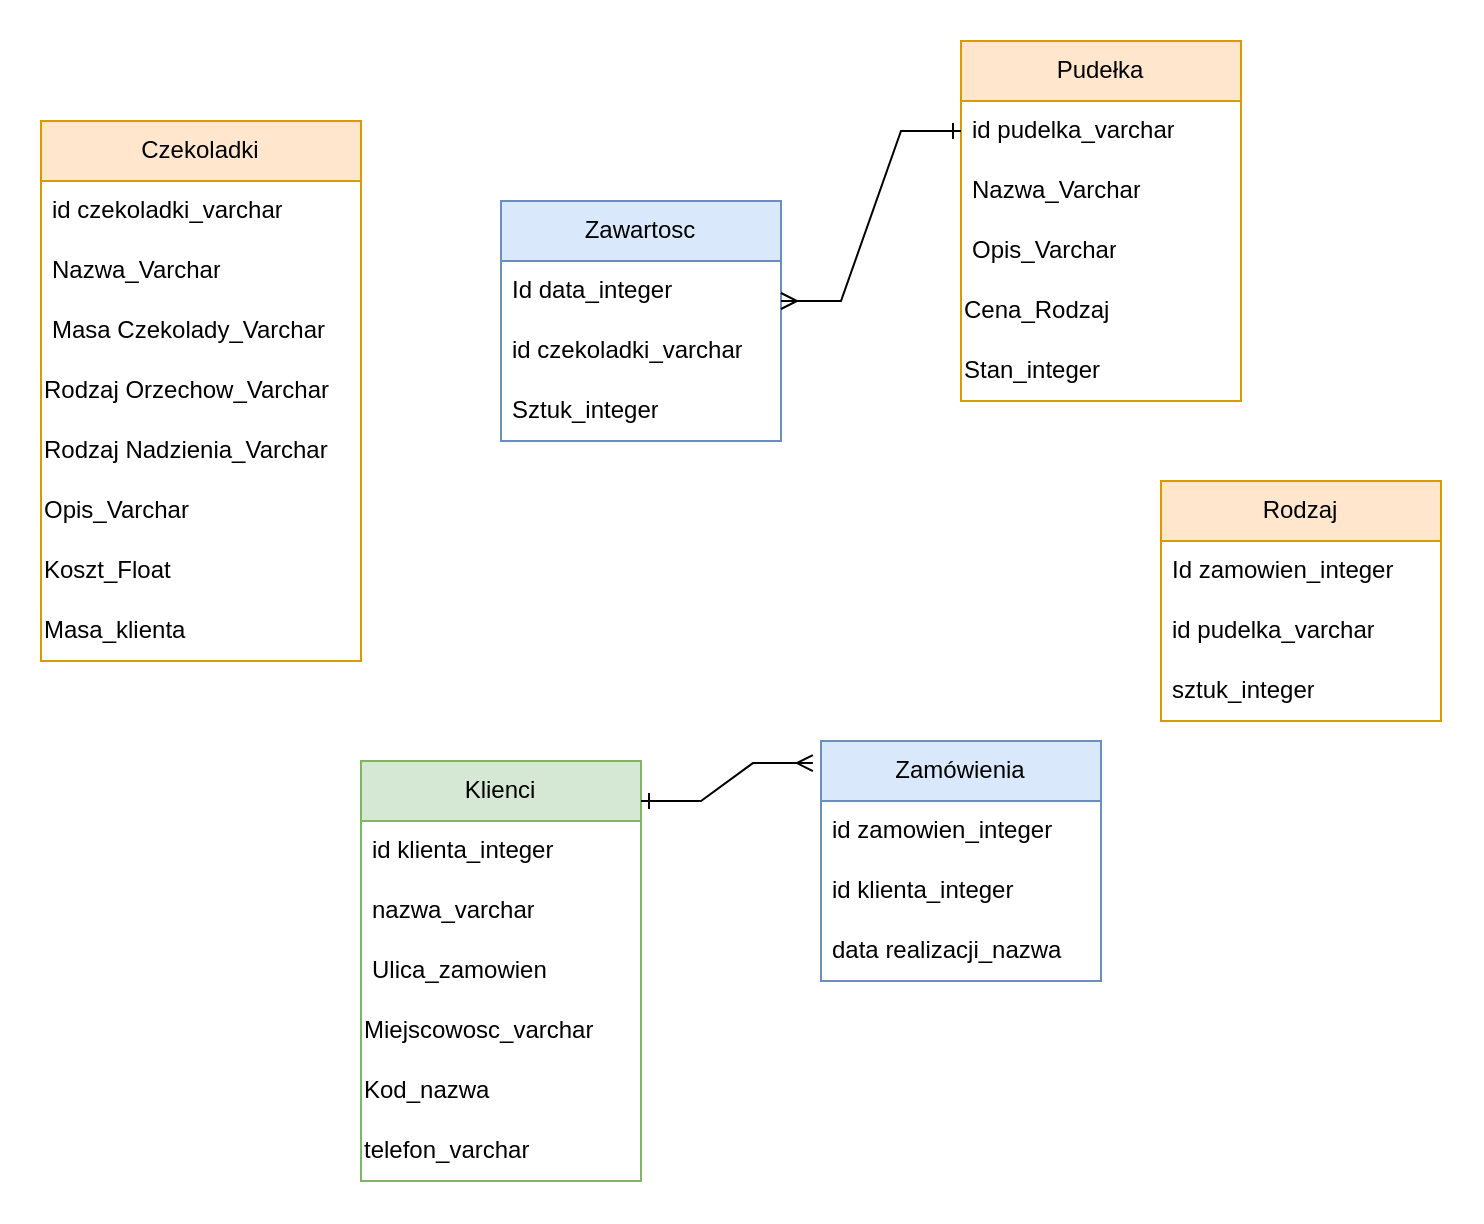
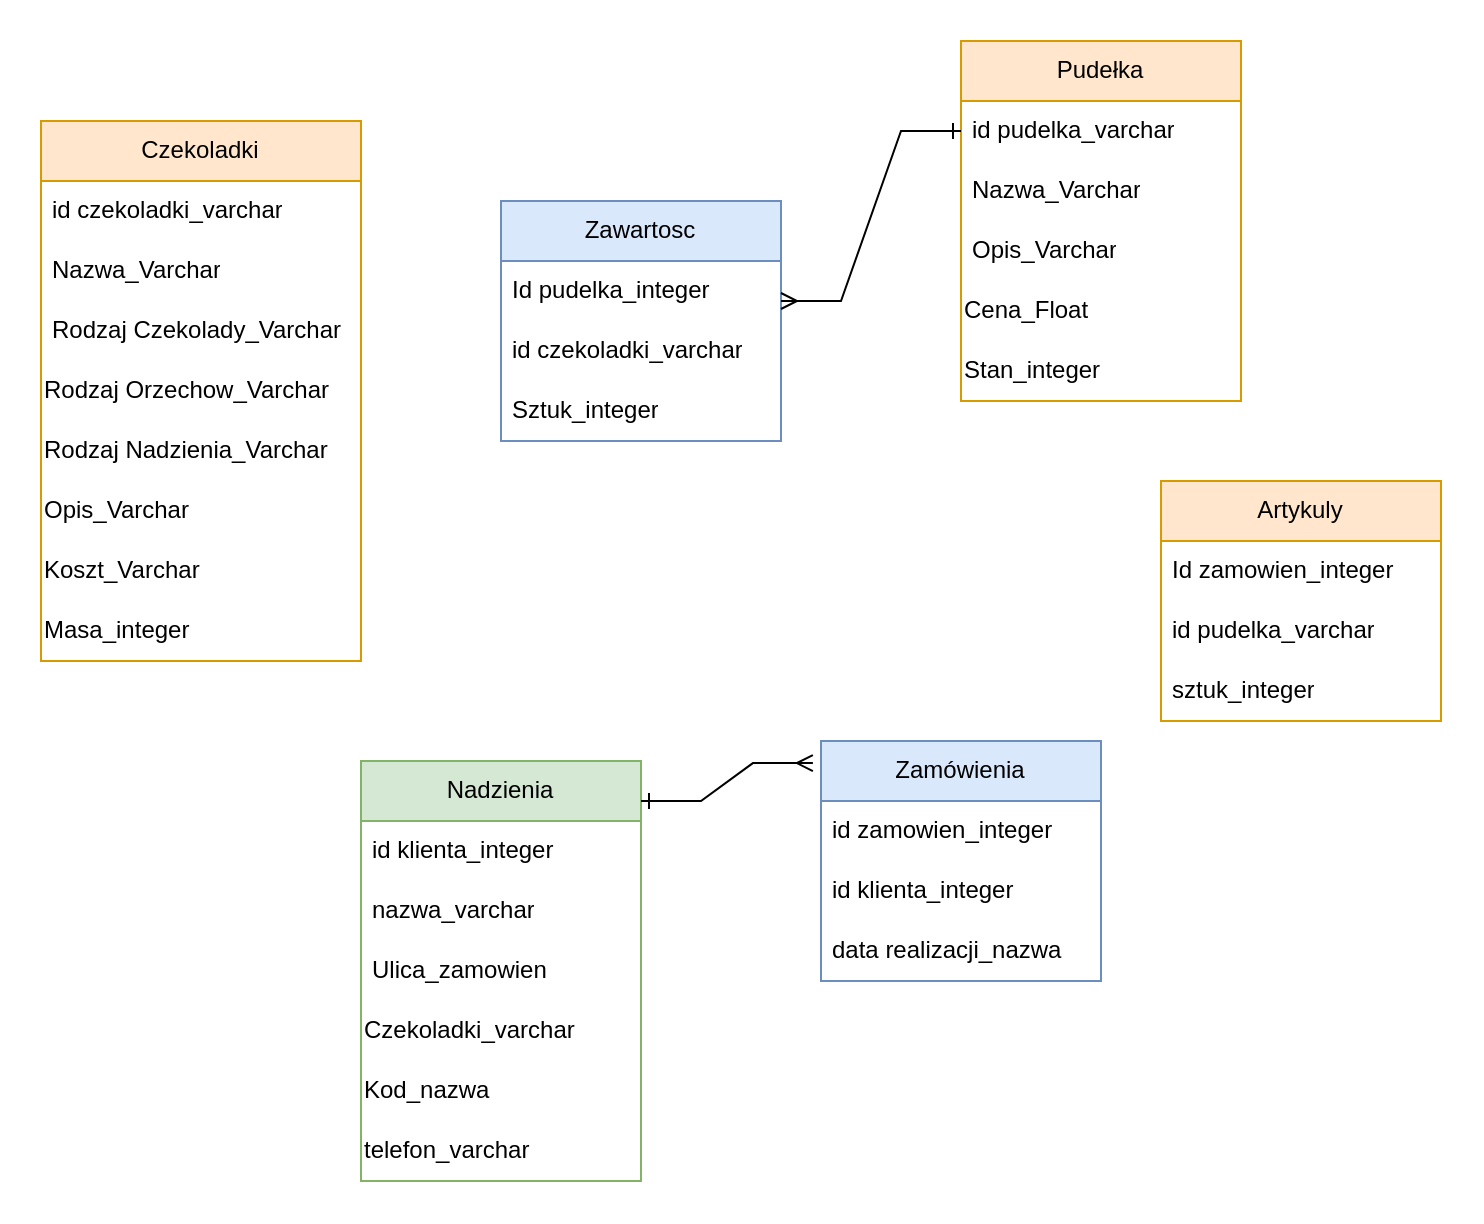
node "Id data_integer": label "Id data_integer" -> "Id pudelka_integer"
node "Cena_Rodzaj": label "Cena_Rodzaj" -> "Cena_Float"
node "Masa Czekolady_Varchar": label "Masa Czekolady_Varchar" -> "Rodzaj Czekolady_Varchar"
node "Rodzaj": label "Rodzaj" -> "Artykuly"
node "Koszt_Float": label "Koszt_Float" -> "Koszt_Varchar"
node "Masa_klienta": label "Masa_klienta" -> "Masa_integer"
node "Klienci": label "Klienci" -> "Nadzienia"
node "Miejscowosc_varchar": label "Miejscowosc_varchar" -> "Czekoladki_varchar"
